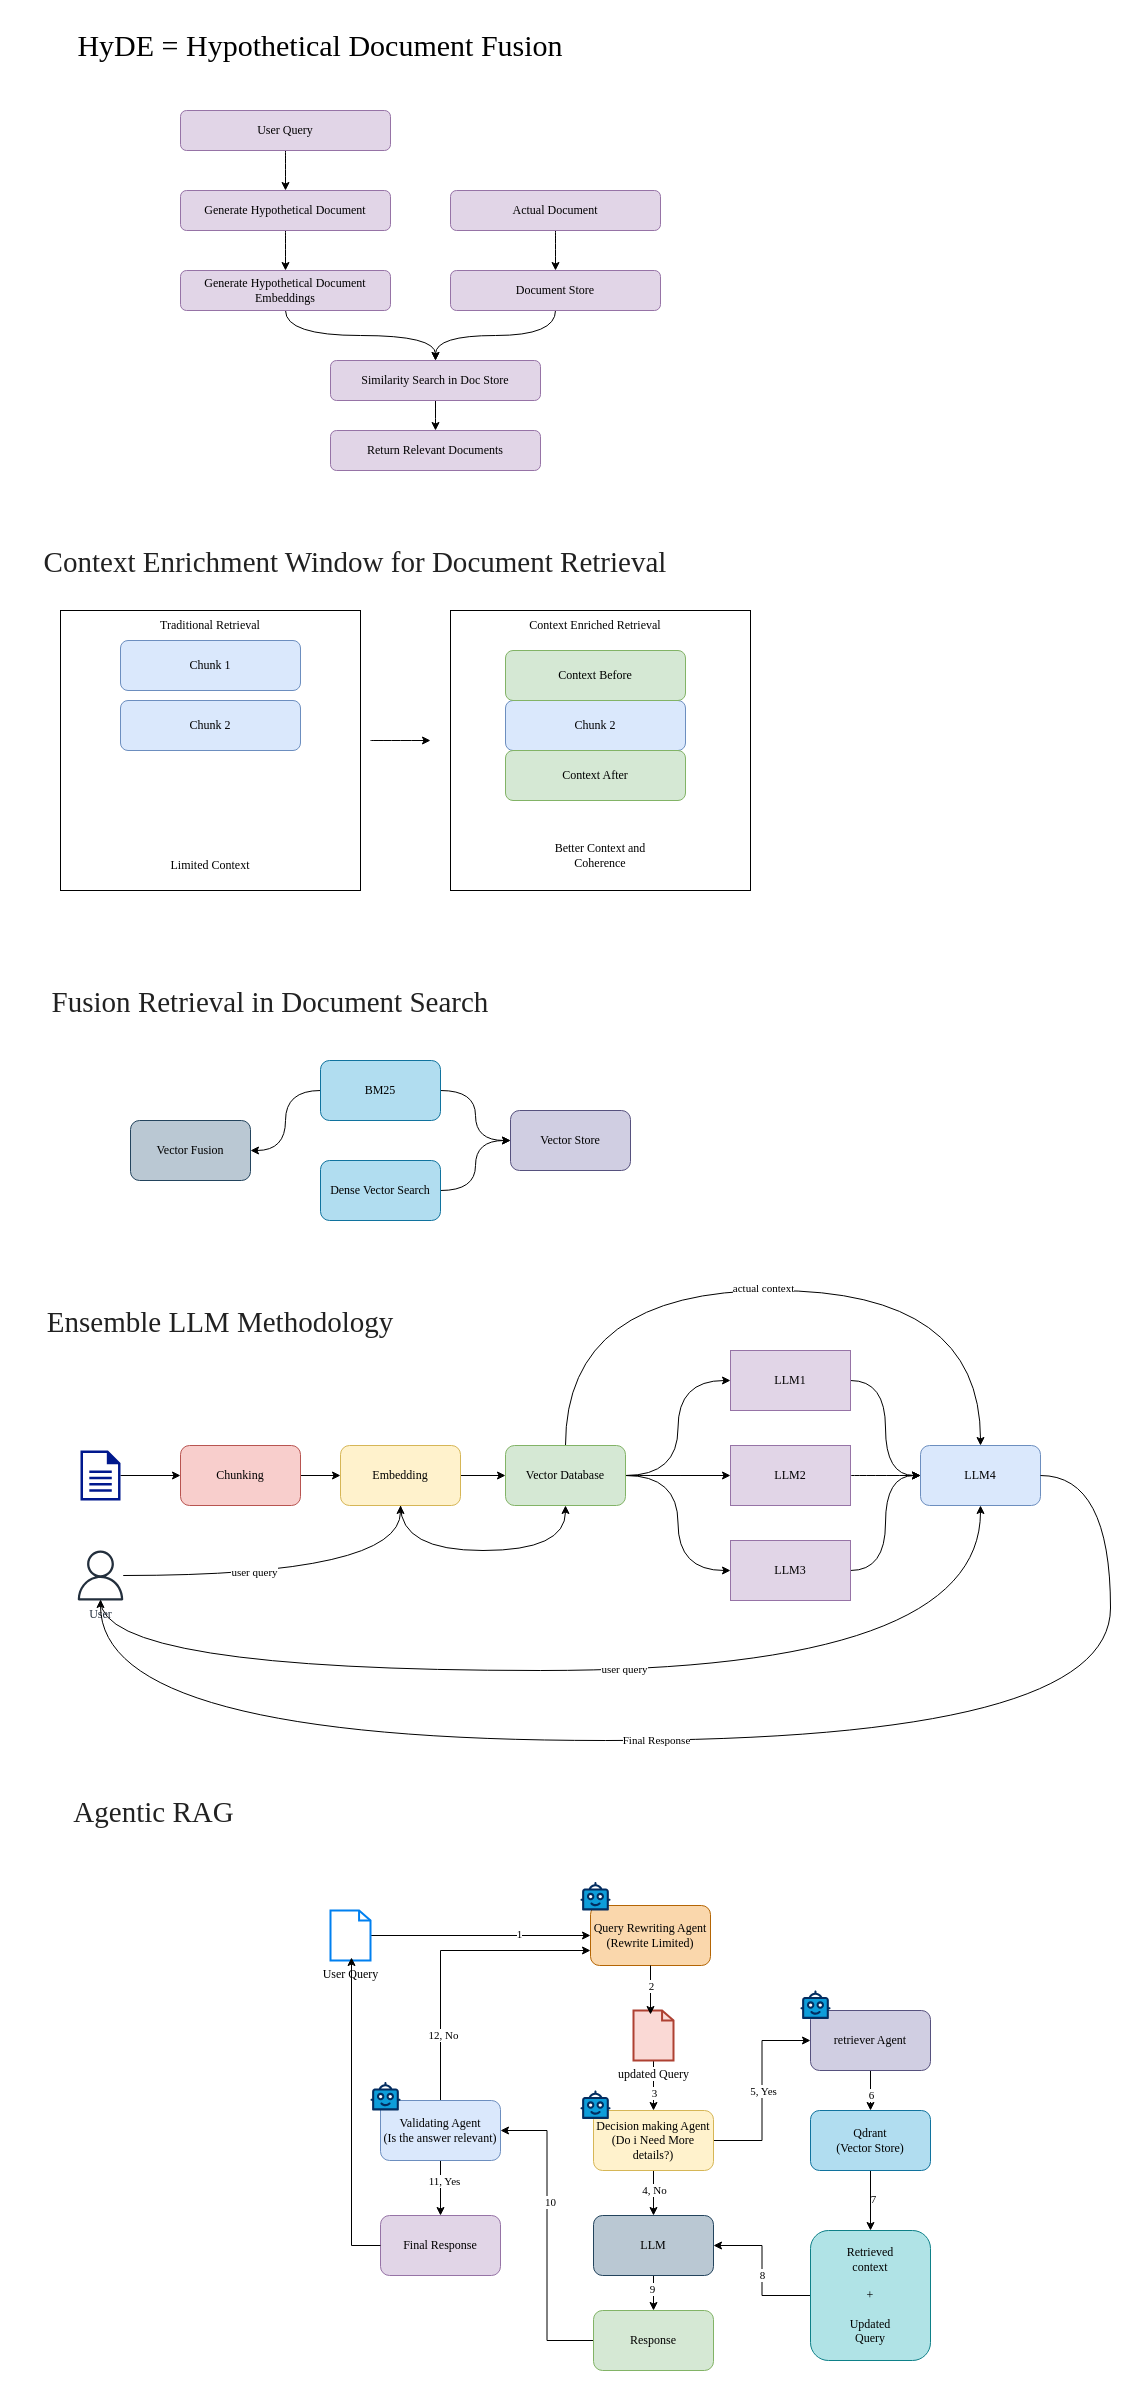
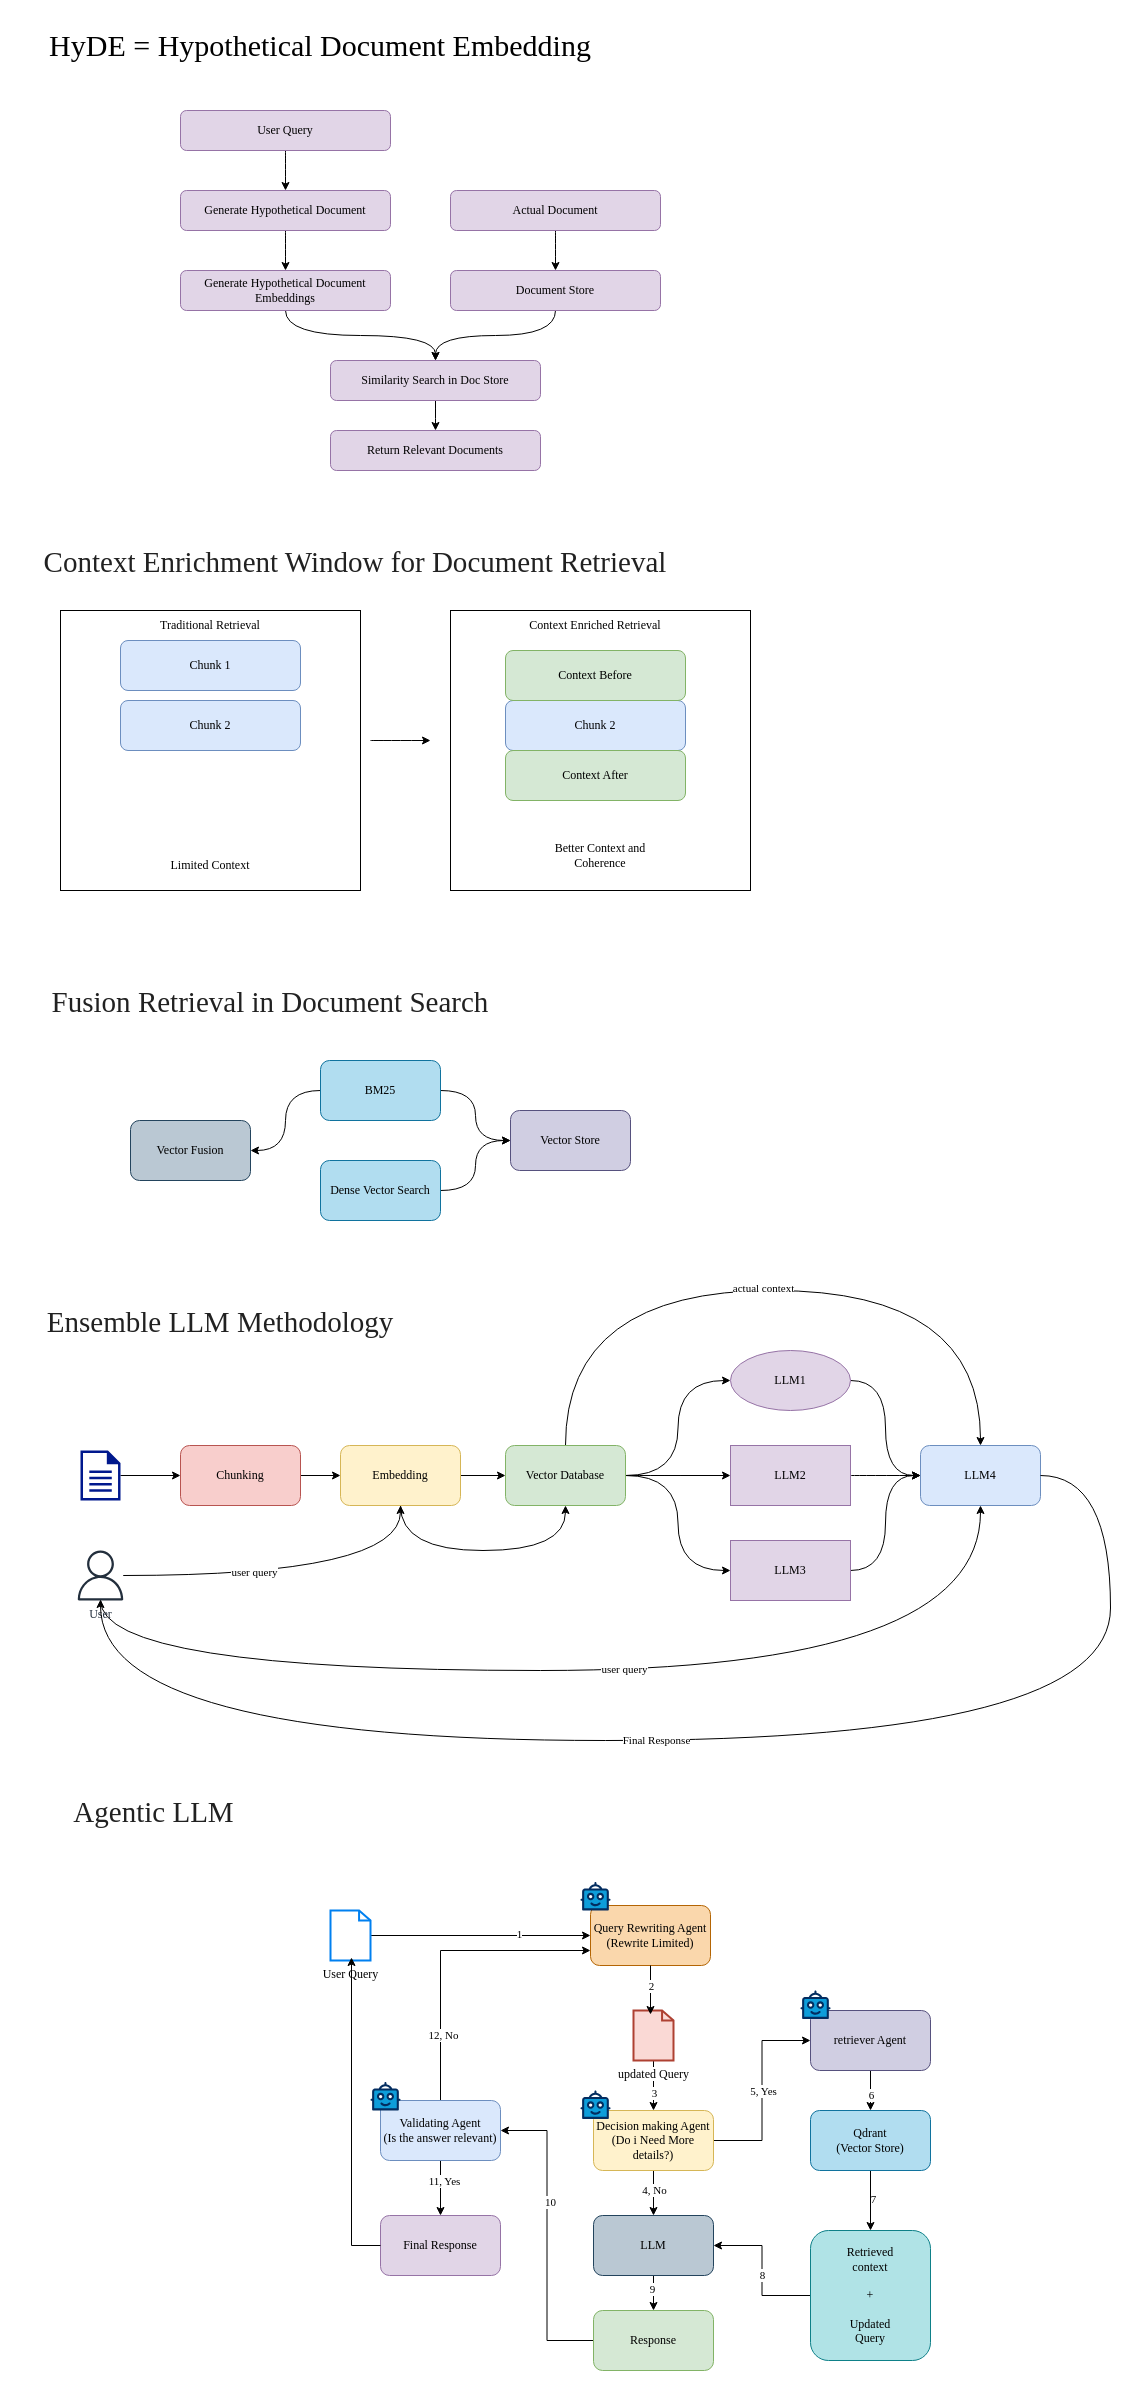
node "HyDE = Hypothetical Document Fusion": label "HyDE = Hypothetical Document Fusion" -> "HyDE = Hypothetical Document Embedding"
node "LLM1": shape rectangle -> ellipse
node "Agentic RAG": label "Agentic RAG" -> "Agentic LLM"
